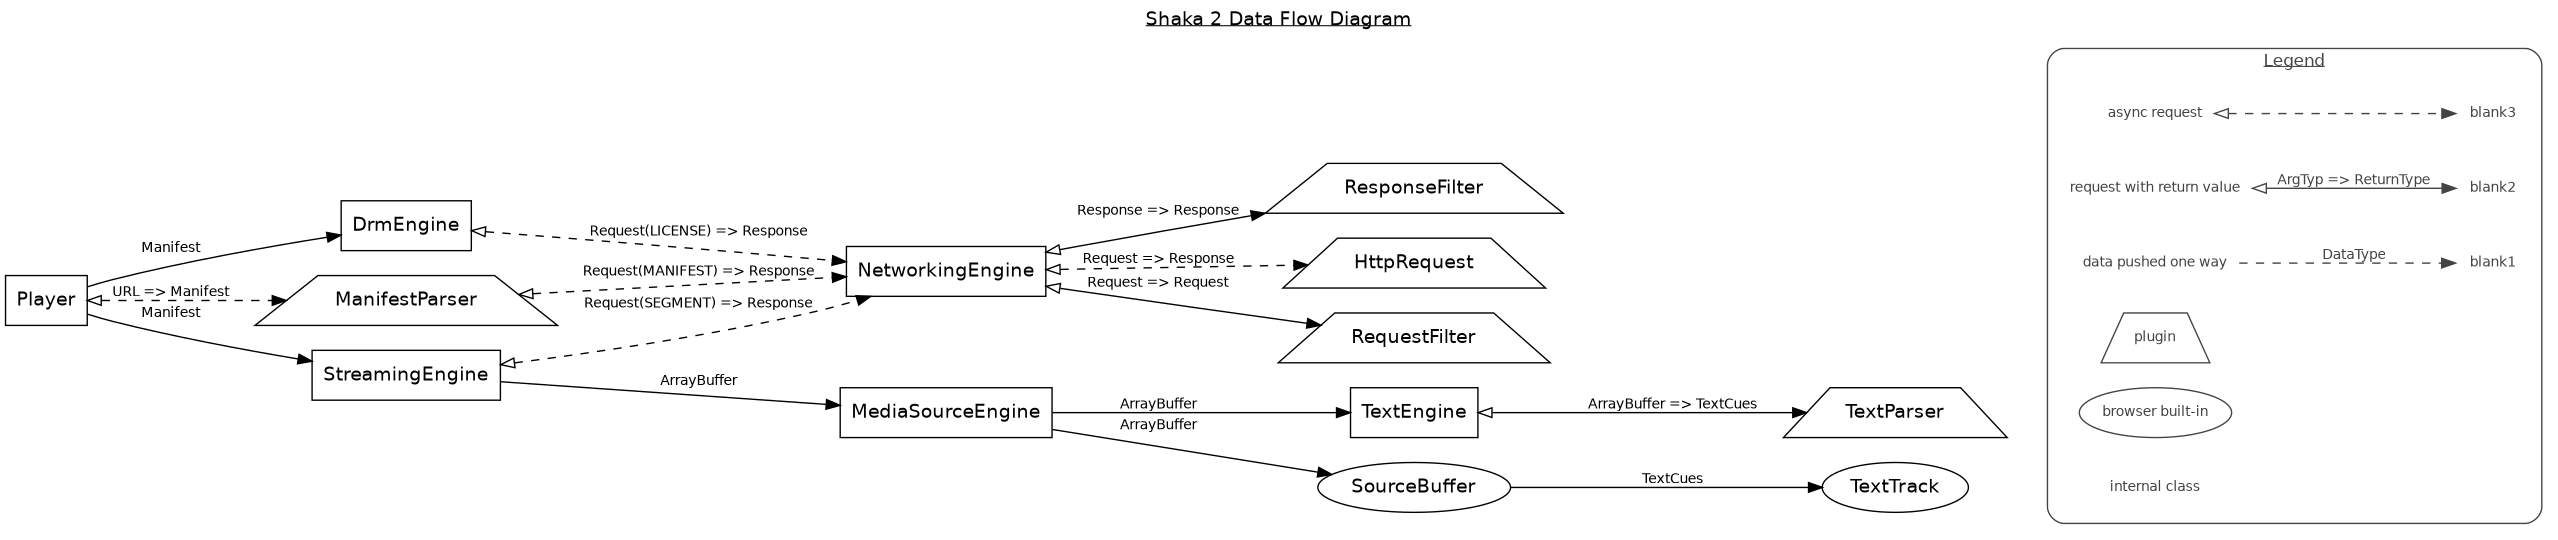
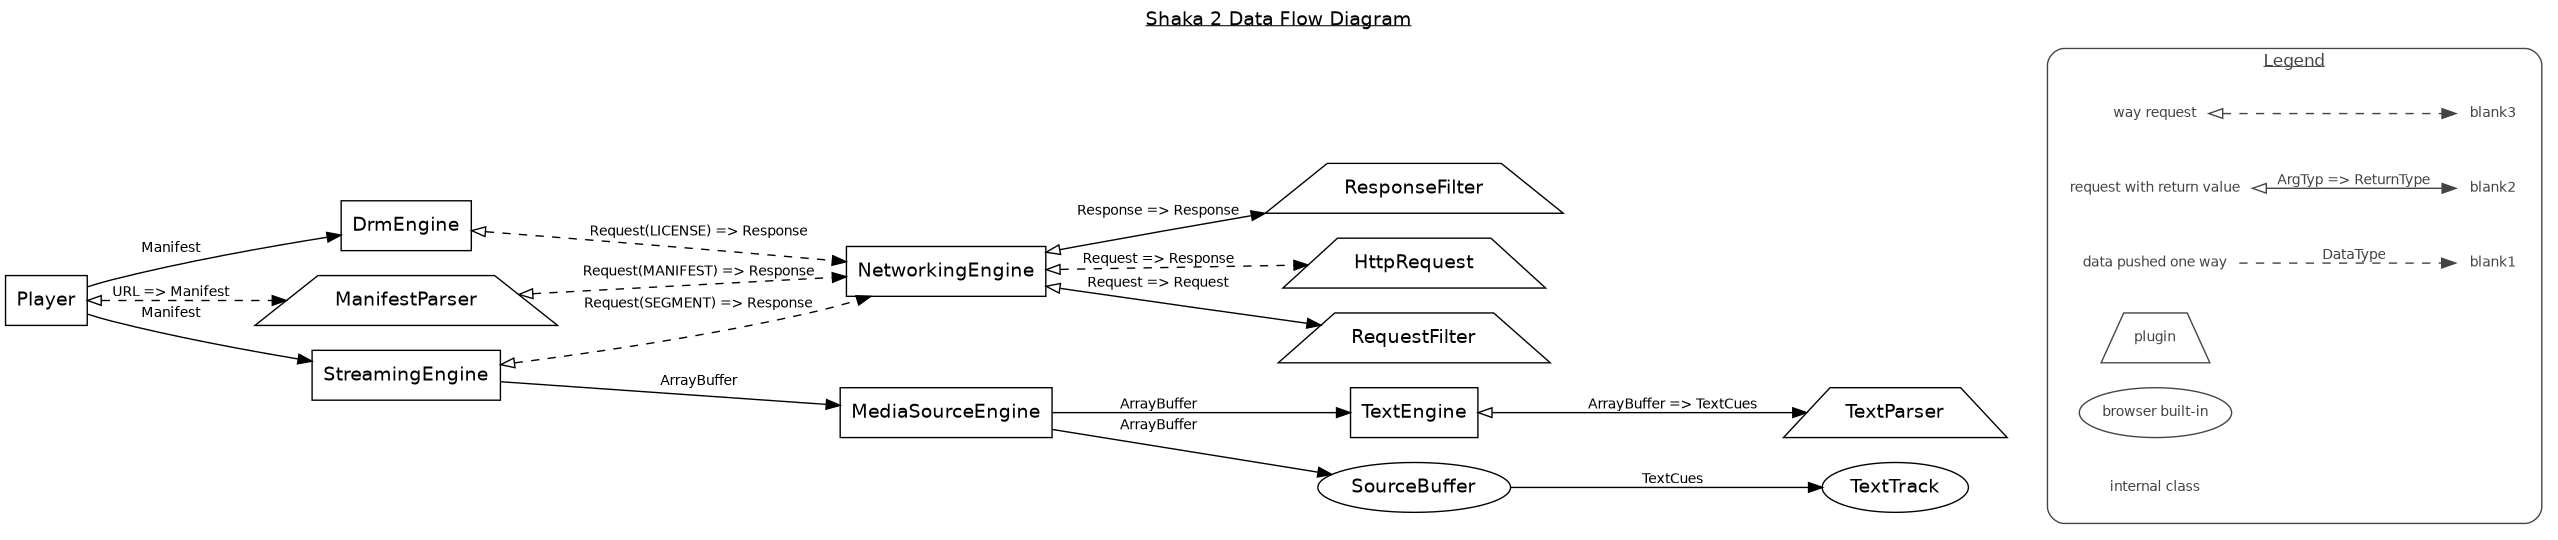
node "async request": label "async request" -> "way request"
